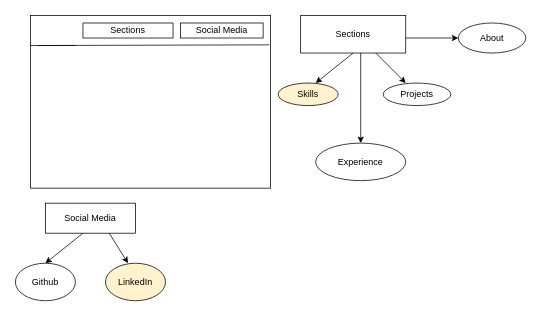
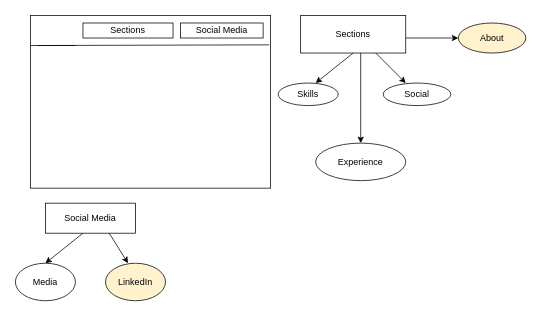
node "About": fillcolor #ffffff -> #fff2cc
node "Skills": fillcolor #fff2cc -> #ffffff
node "Projects": label "Projects" -> "Social"
node "Github": label "Github" -> "Media"
